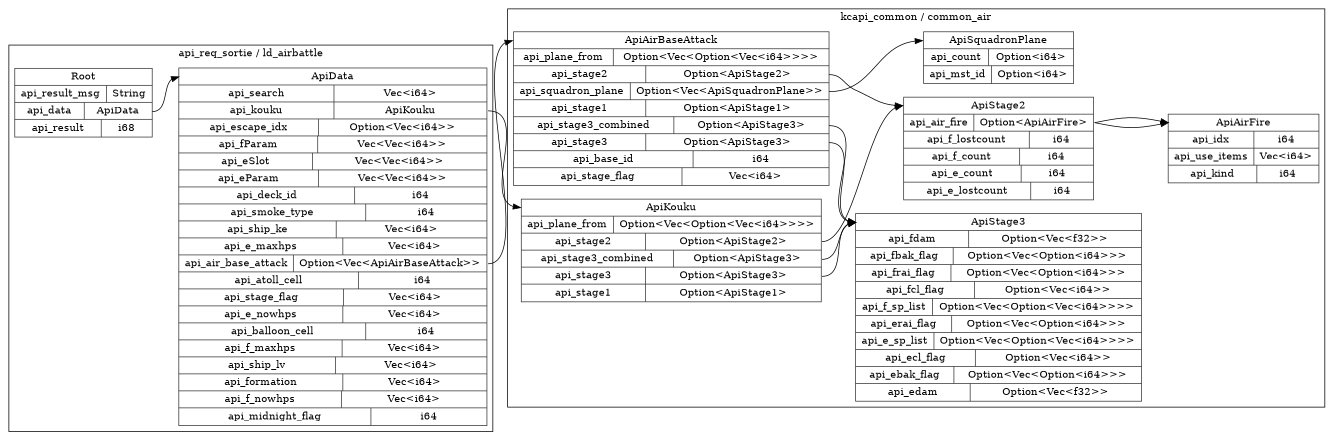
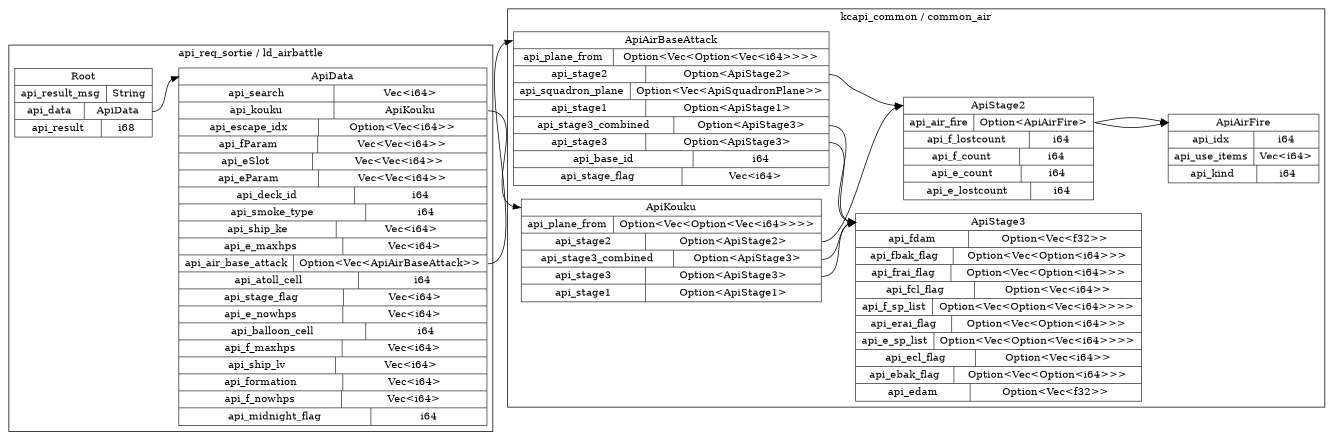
node "ApiSquadronPlane": removed
